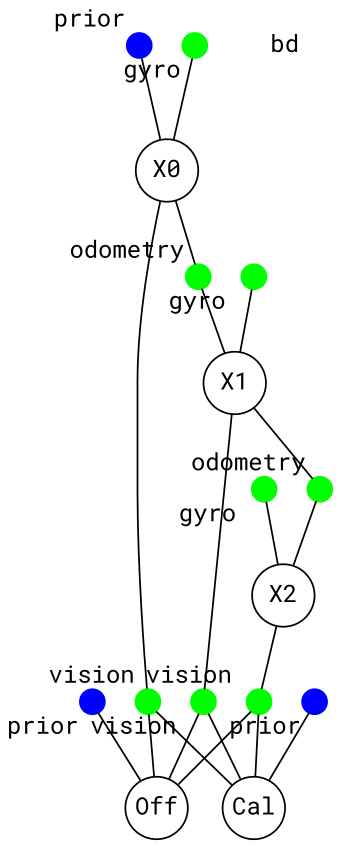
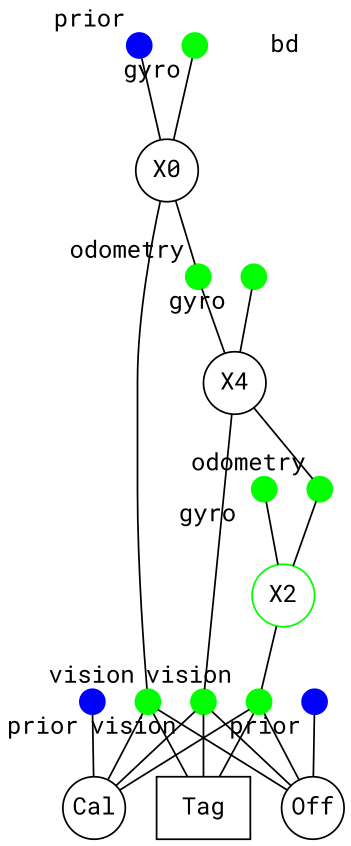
node "X1": label "X1" -> "X4"
node "X2": color black -> green
node "Tag": added
